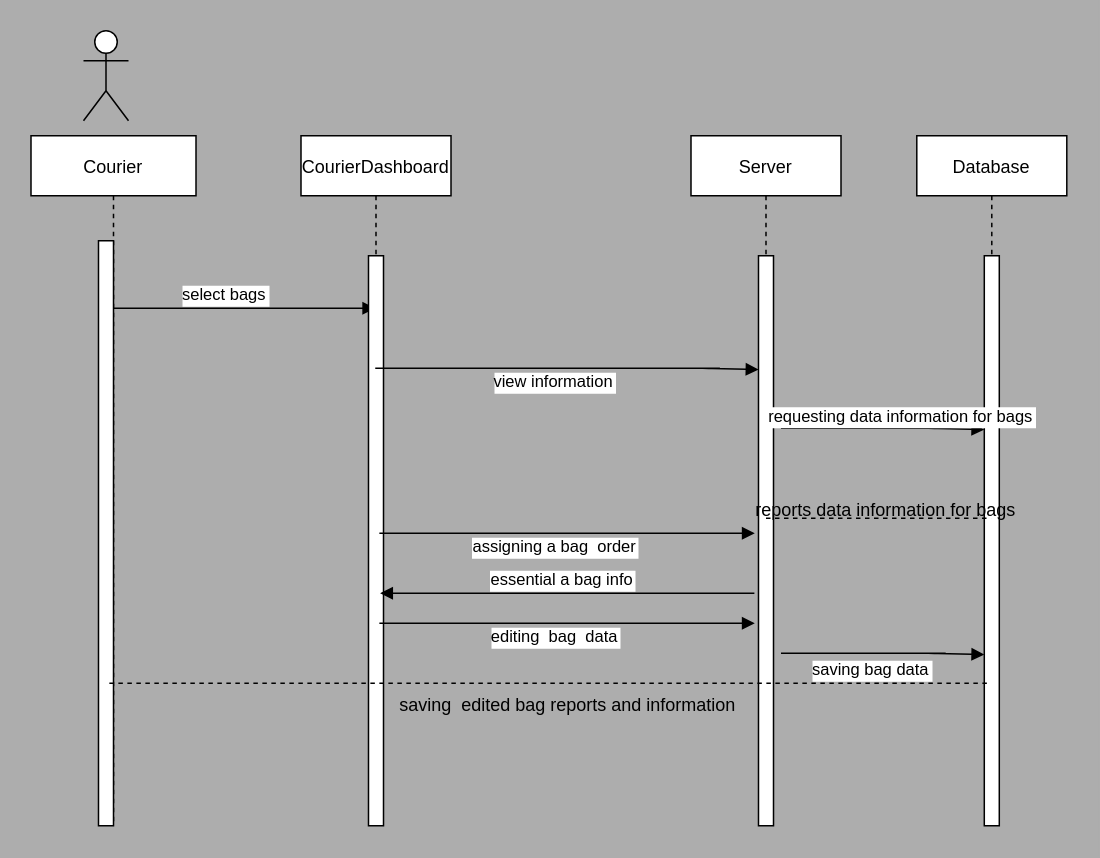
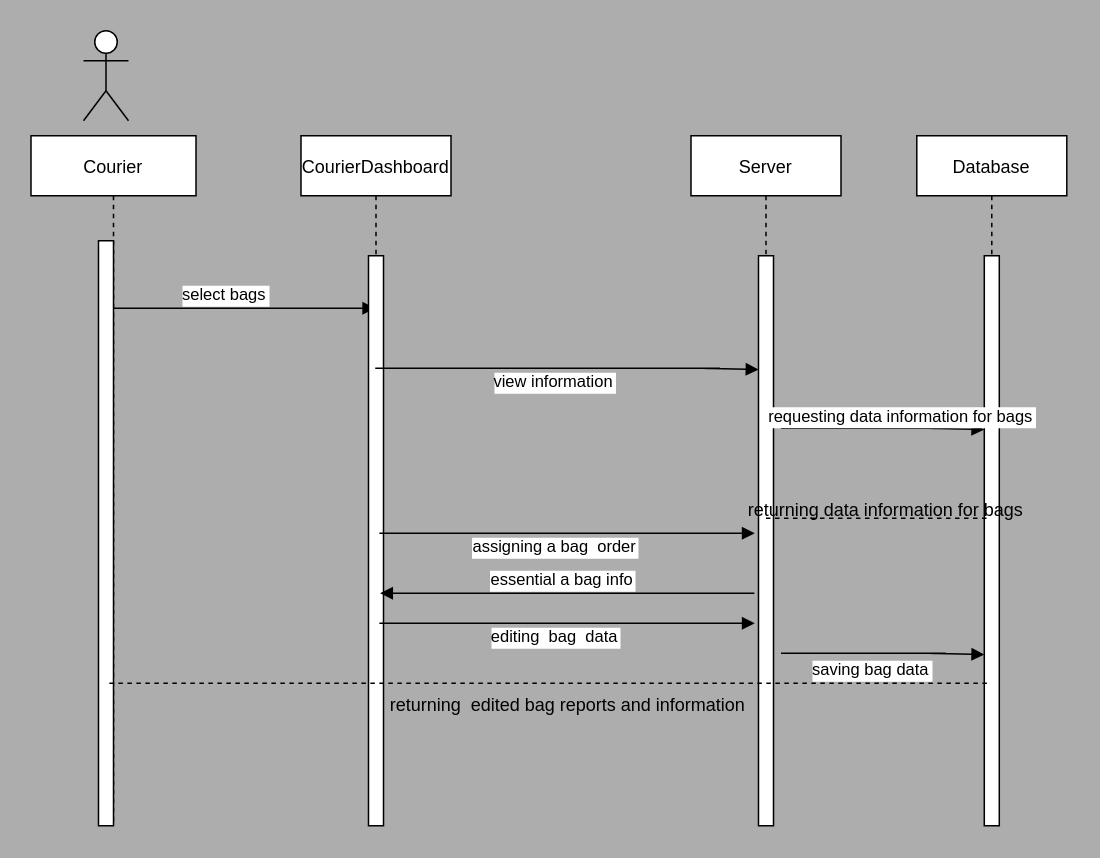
node "reports data information for bags": label "reports data information for bags" -> "returning data information for bags"
node "saving edited bag reports and information": label "saving edited bag reports and information" -> "returning edited bag reports and information"
